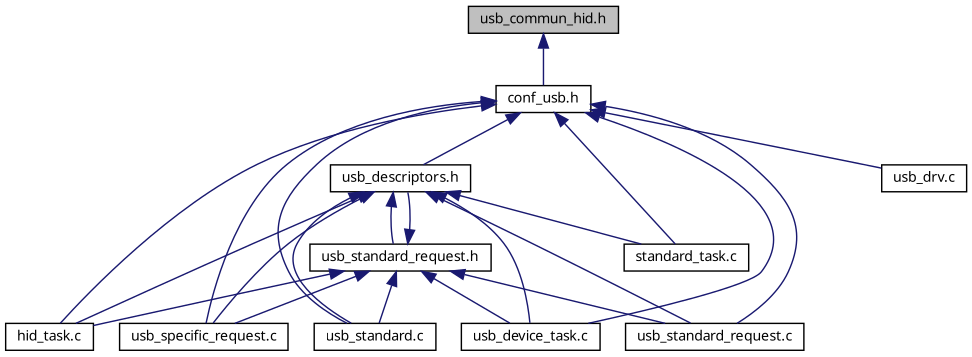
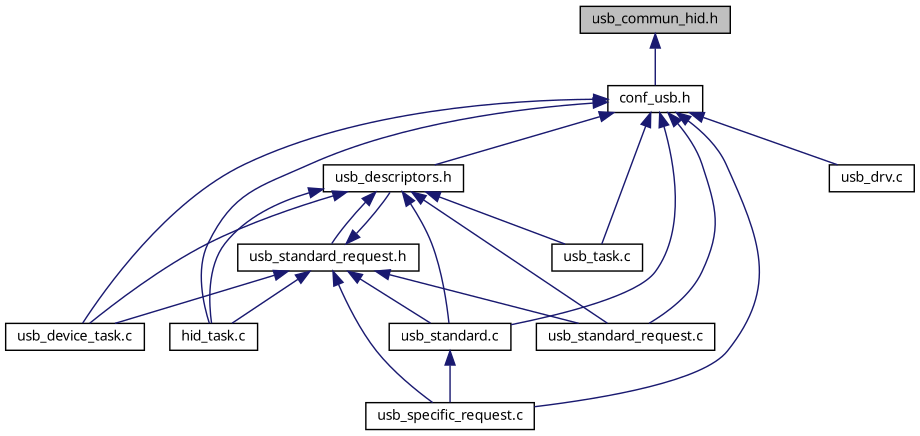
edge "usb_specific_request.c" -> "usb_descriptors.h": now "usb_specific_request.c" -> "usb_standard.c"
node "standard_task.c": label "standard_task.c" -> "usb_task.c"
